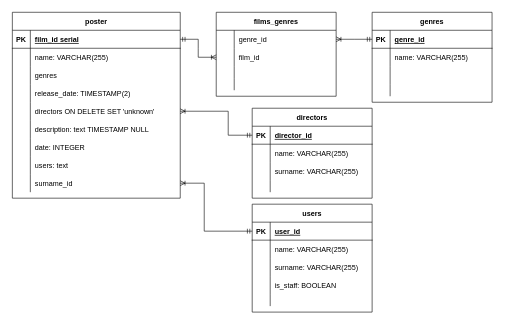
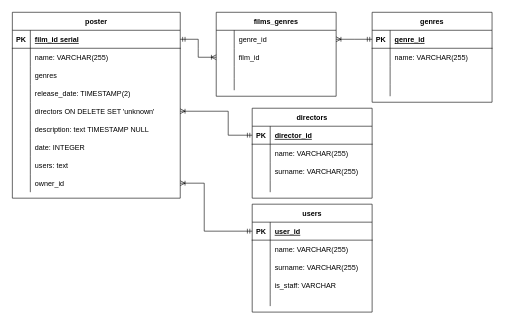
node "surname_id": label "surname_id" -> "owner_id"
node "is_staff: BOOLEAN": label "is_staff: BOOLEAN" -> "is_staff: VARCHAR"
